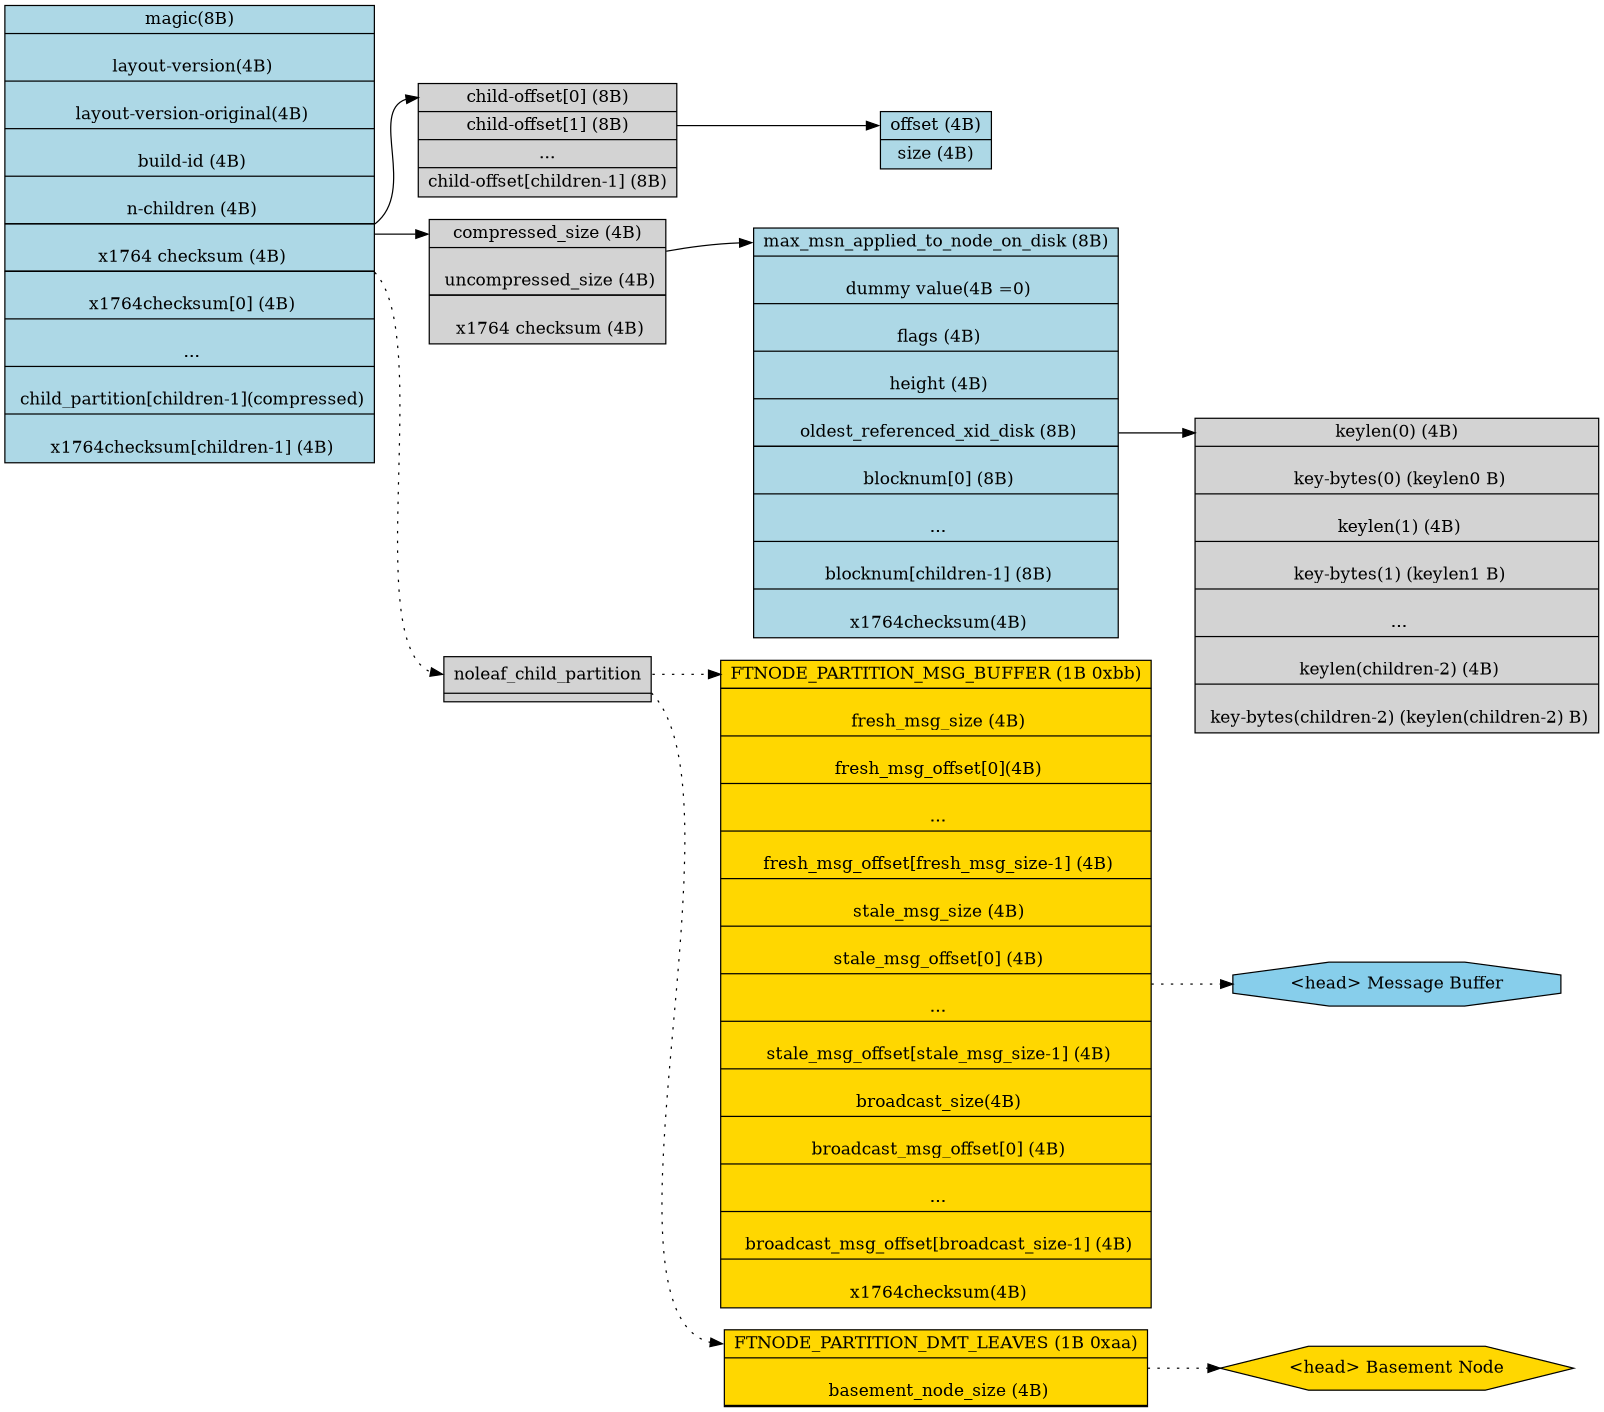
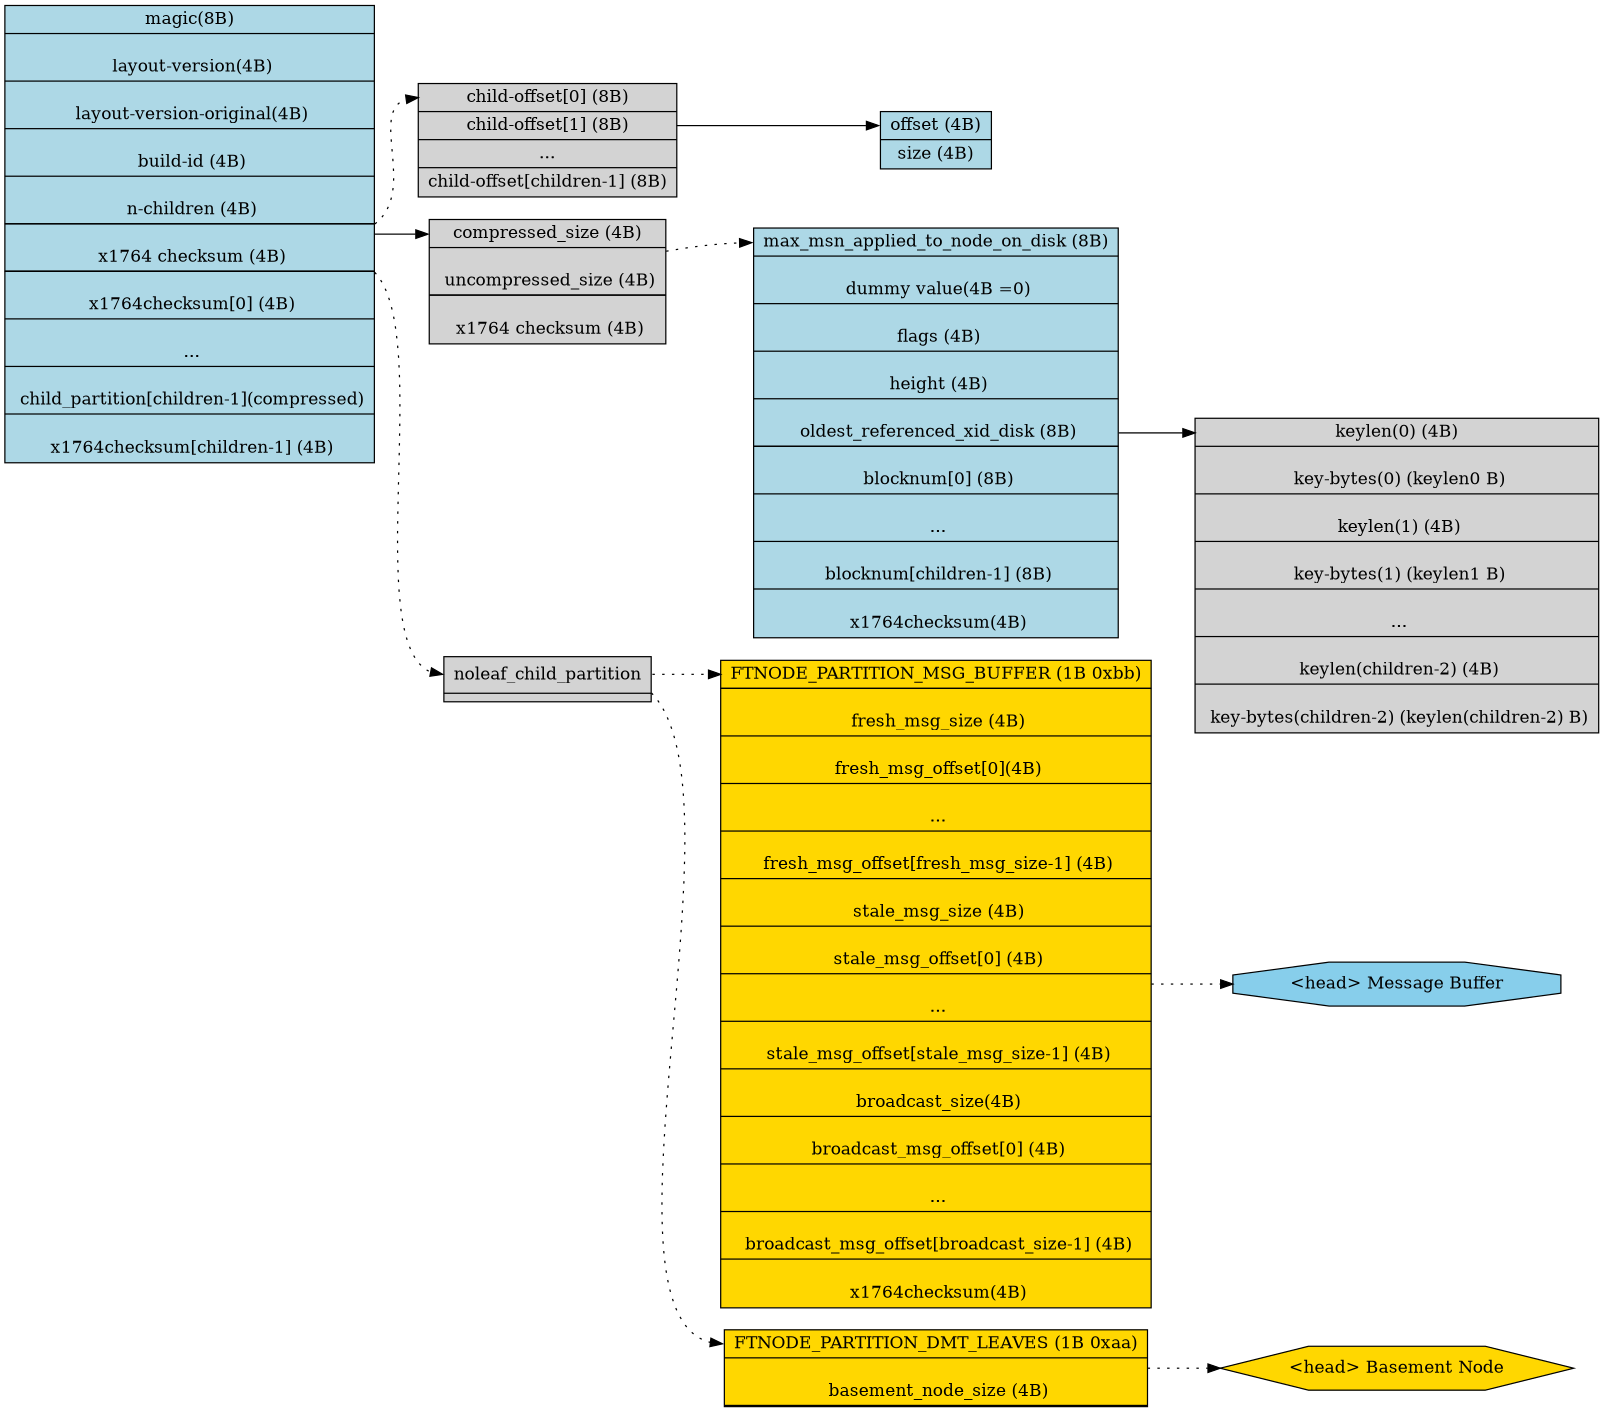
edge "magic(8B)" -> "child-offset[0] (8B)": style solid -> dotted
edge "compressed_size (4B)" -> "max_msn_applied_to_node_on_disk (8B)": style solid -> dotted
